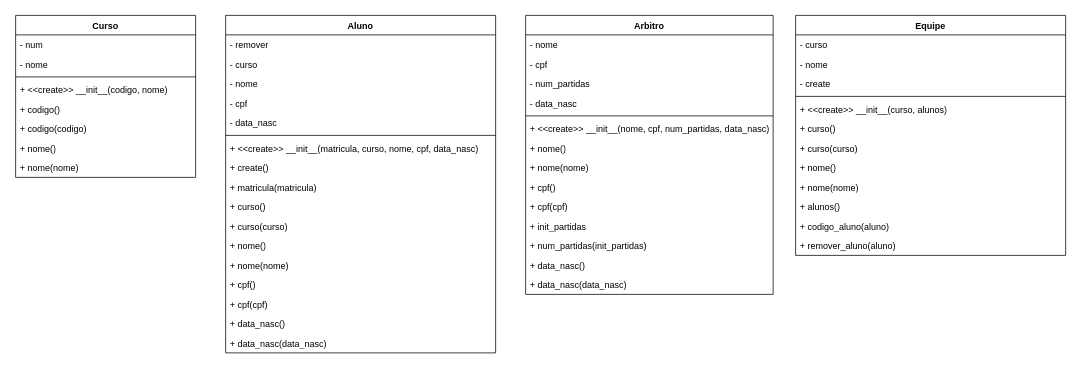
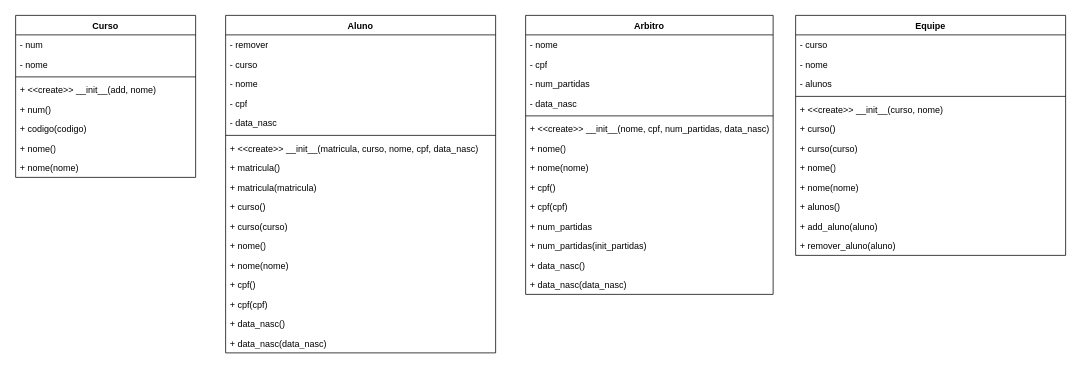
node "- create": label "- create" -> "- alunos"
node "+ <<create>> __init__(codigo, nome)": label "+ <<create>> __init__(codigo, nome)" -> "+ <<create>> __init__(add, nome)"
node "+ codigo()": label "+ codigo()" -> "+ num()"
node "+ <<create>> __init__(curso, alunos)": label "+ <<create>> __init__(curso, alunos)" -> "+ <<create>> __init__(curso, nome)"
node "+ create()": label "+ create()" -> "+ matricula()"
node "+ init_partidas": label "+ init_partidas" -> "+ num_partidas"
node "+ codigo_aluno(aluno)": label "+ codigo_aluno(aluno)" -> "+ add_aluno(aluno)"
